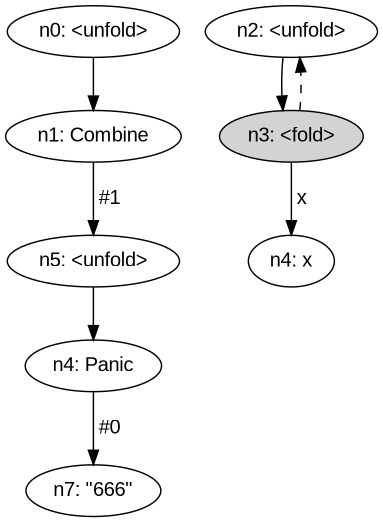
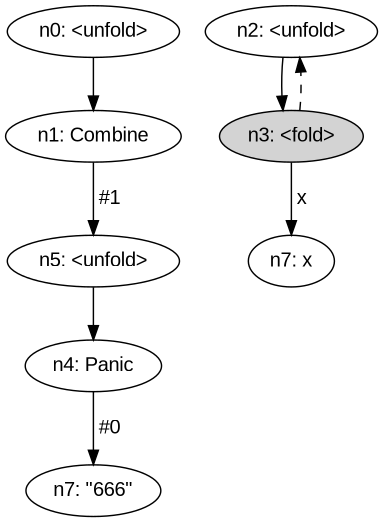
node "n4: x": label "n4: x" -> "n7: x"
